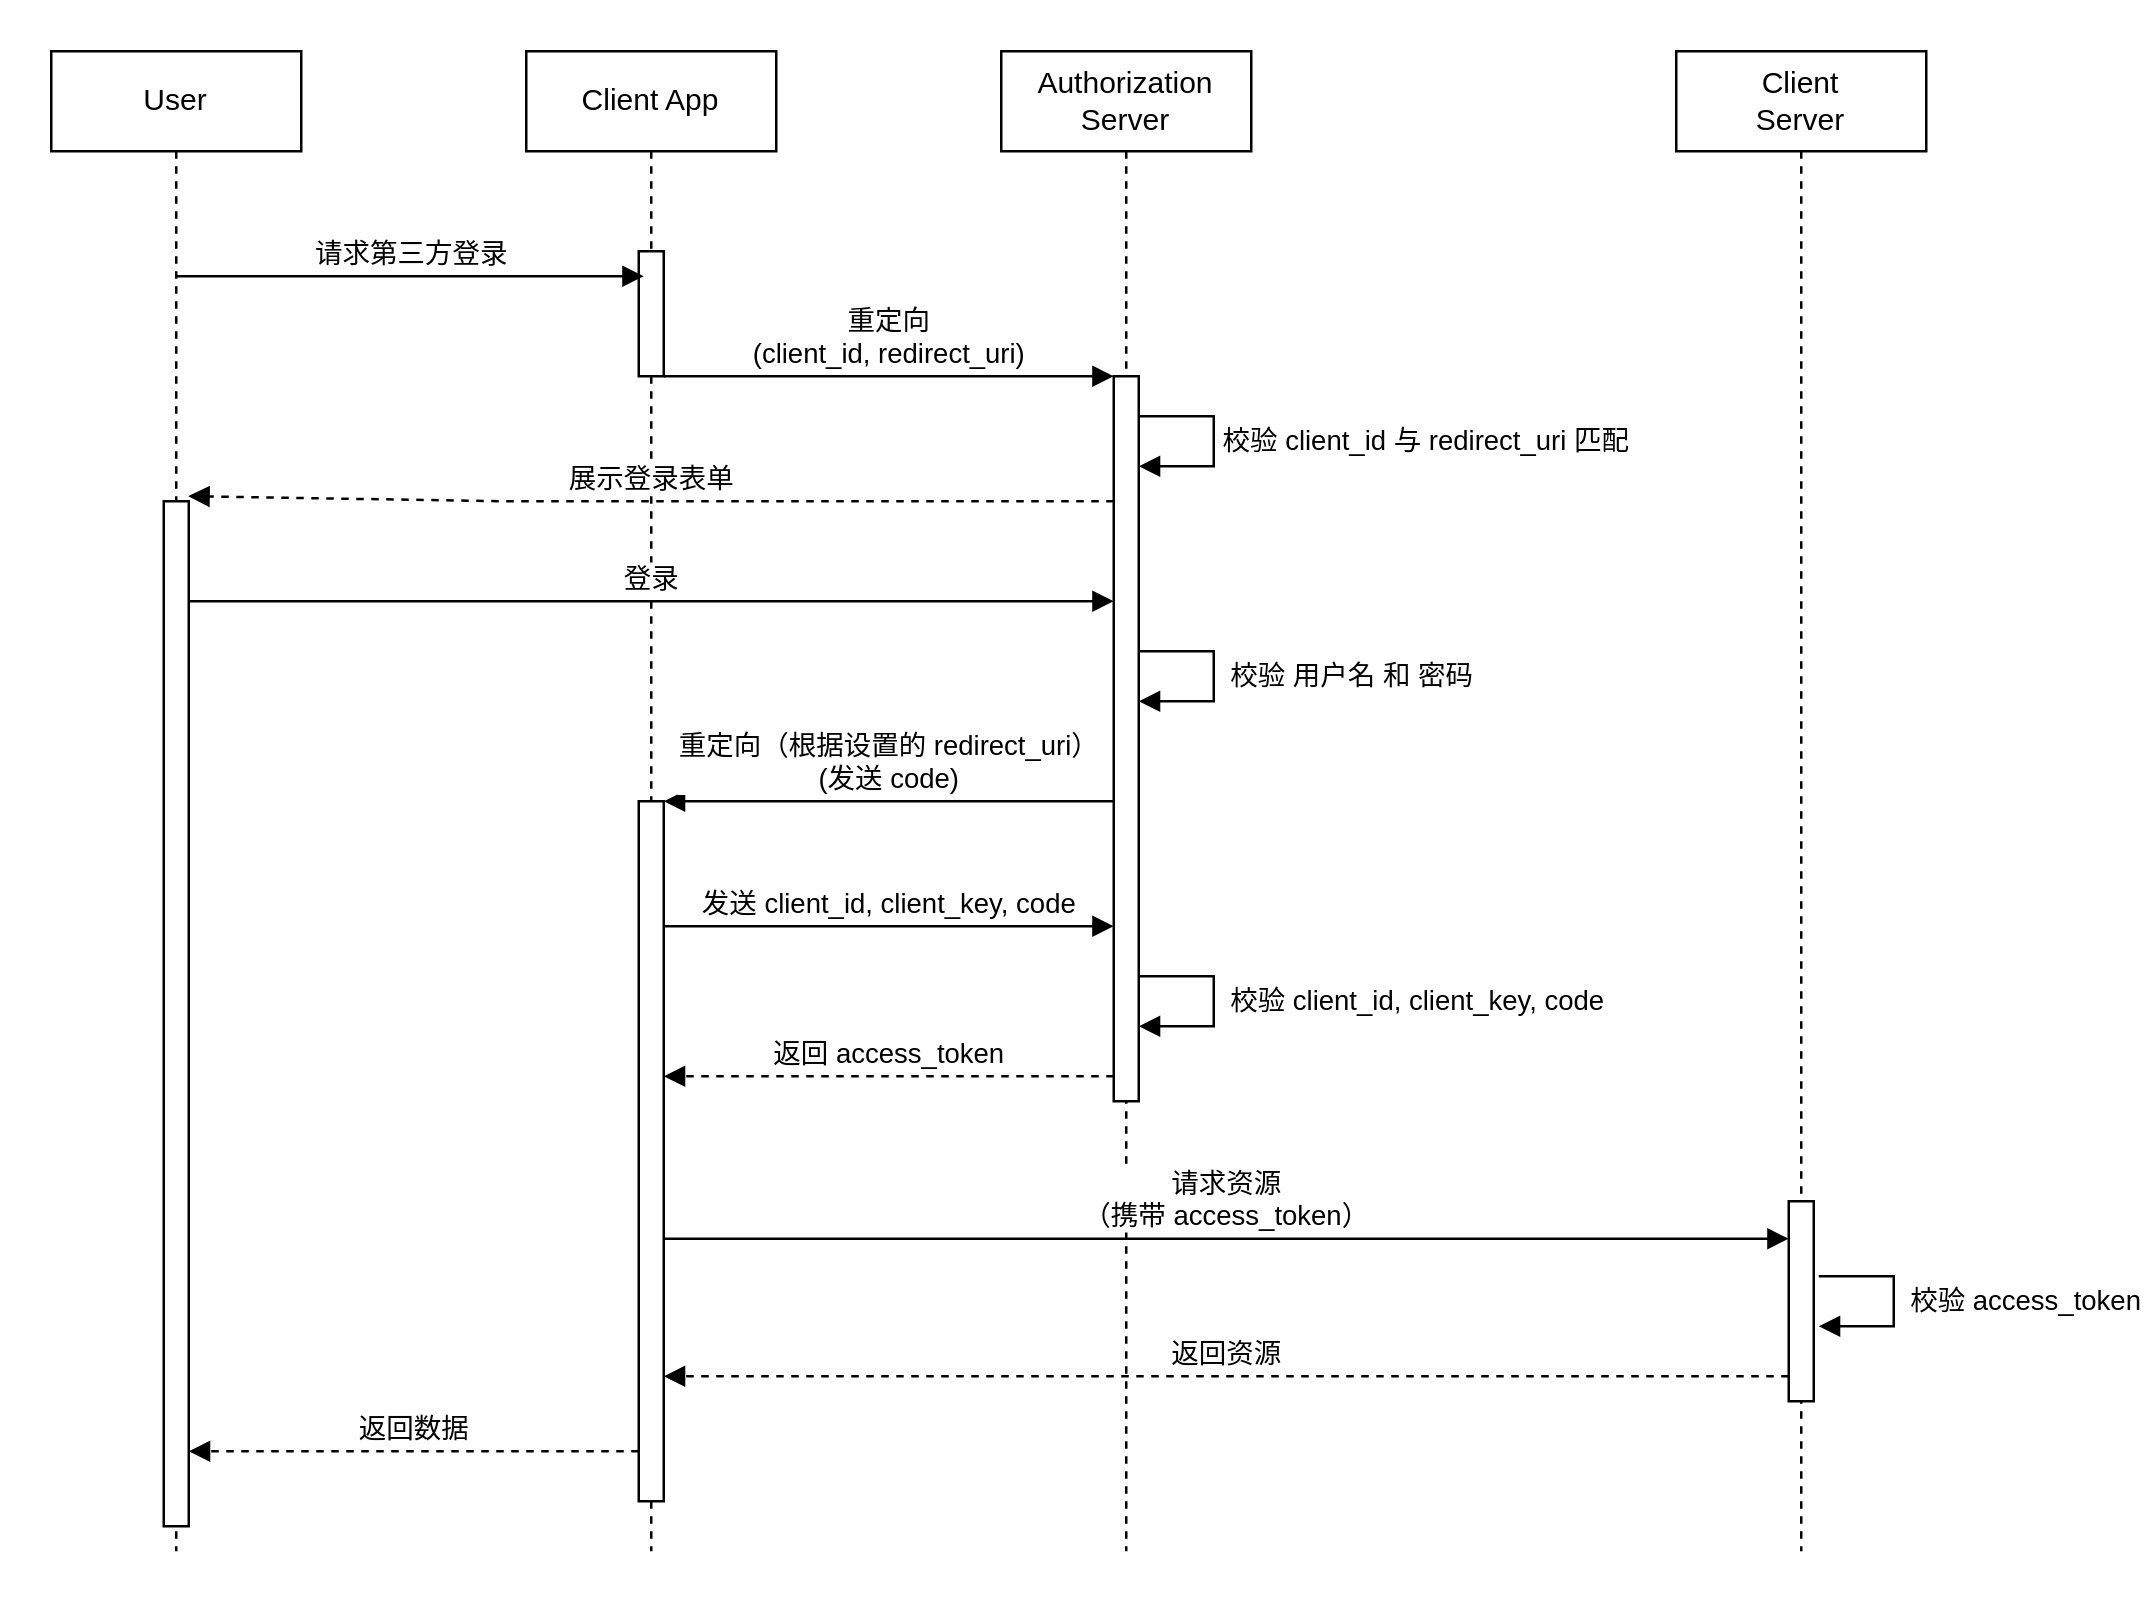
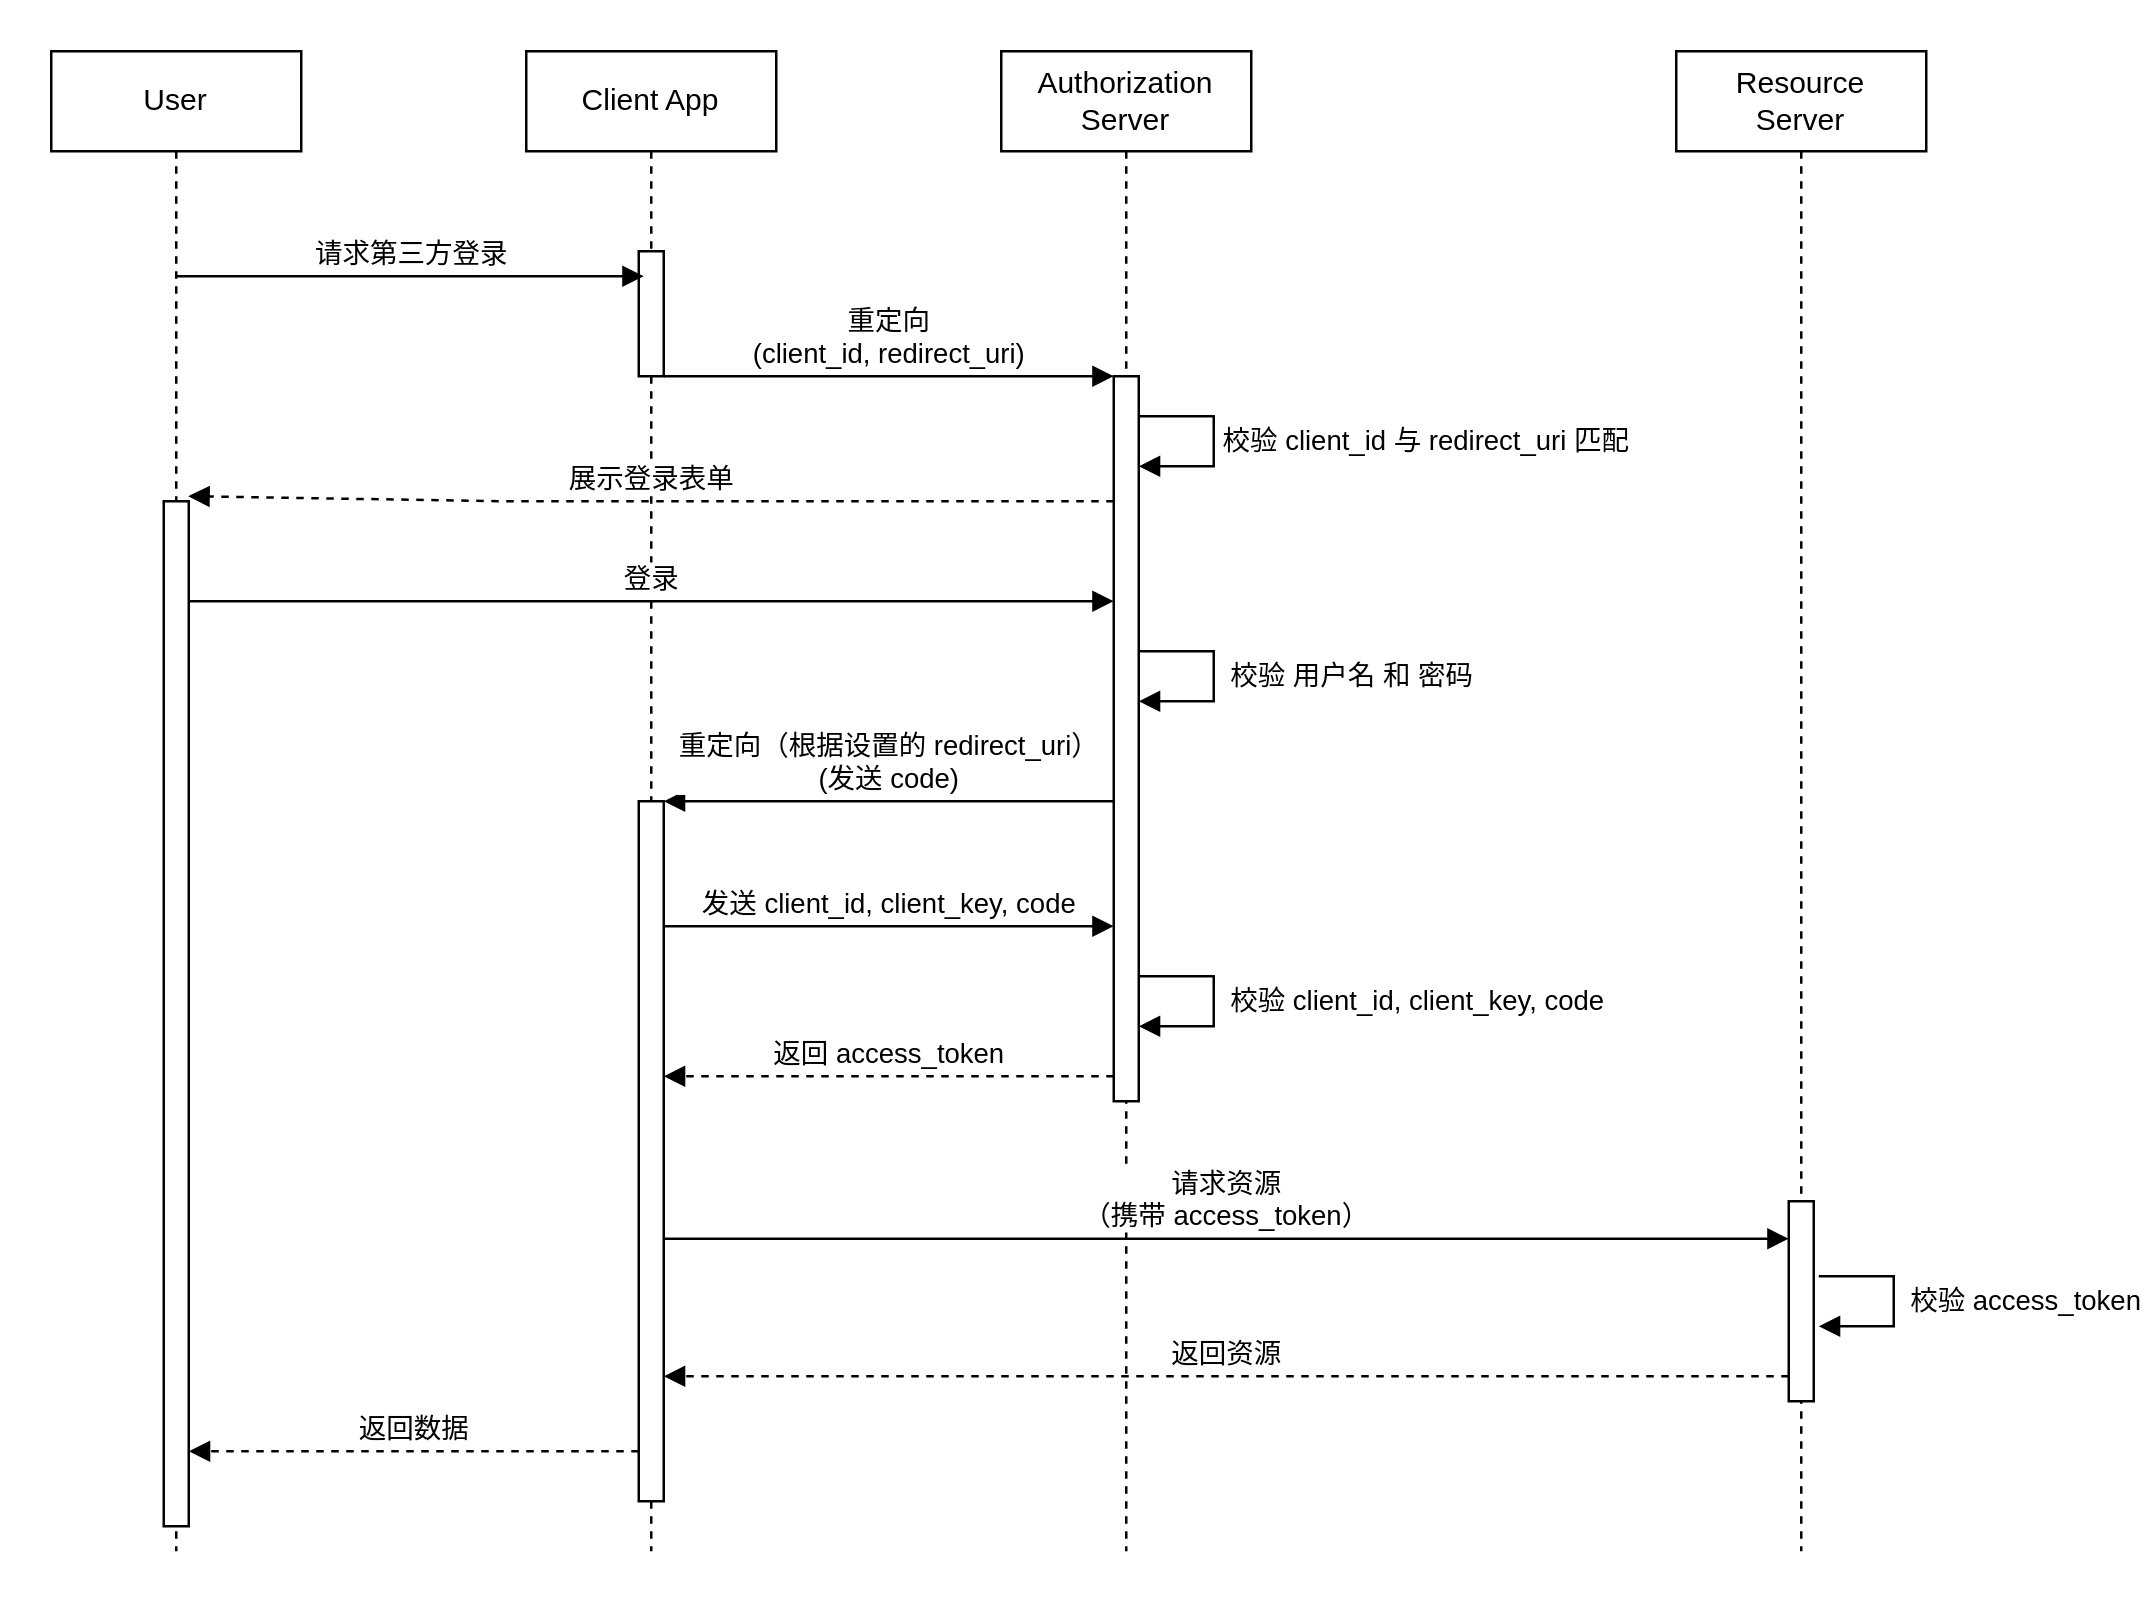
node "Client Server": label "Client Server" -> "Resource Server"
